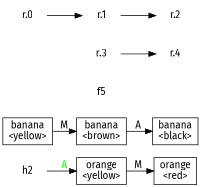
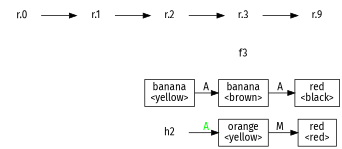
edge "r.2" -> "r.3": added
node "r.4": label "r.4" -> "r.9"
node "f5": label "f5" -> "f3"
edge "banana <yellow>" -> "banana <brown>": label "M" -> "A"
node "banana <black>": label "banana <black>" -> "red <black>"
node "orange <red>": label "orange <red>" -> "red <red>"
